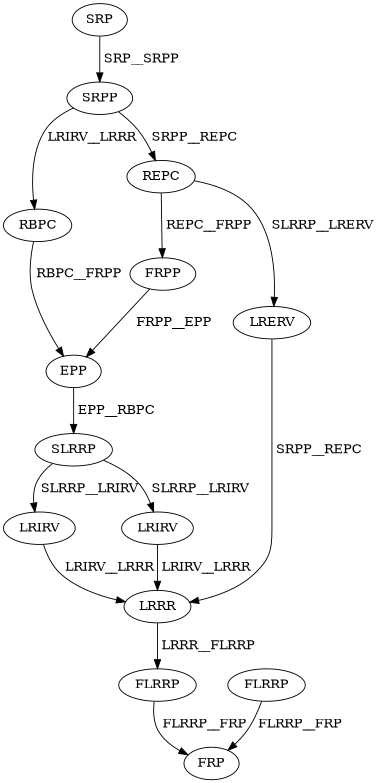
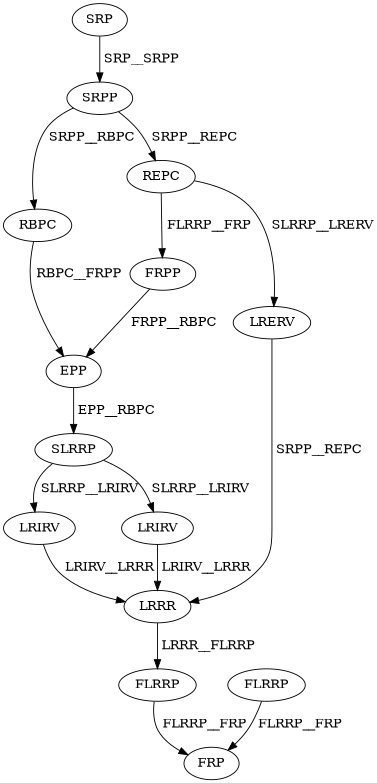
edge "SRPP" -> "RBPC": label " LRIRV__LRRR" -> " SRPP__RBPC"
edge "REPC" -> "FRPP": label " REPC__FRPP" -> " FLRRP__FRP"
edge "FRPP" -> "EPP": label " FRPP__EPP" -> " FRPP__RBPC"
